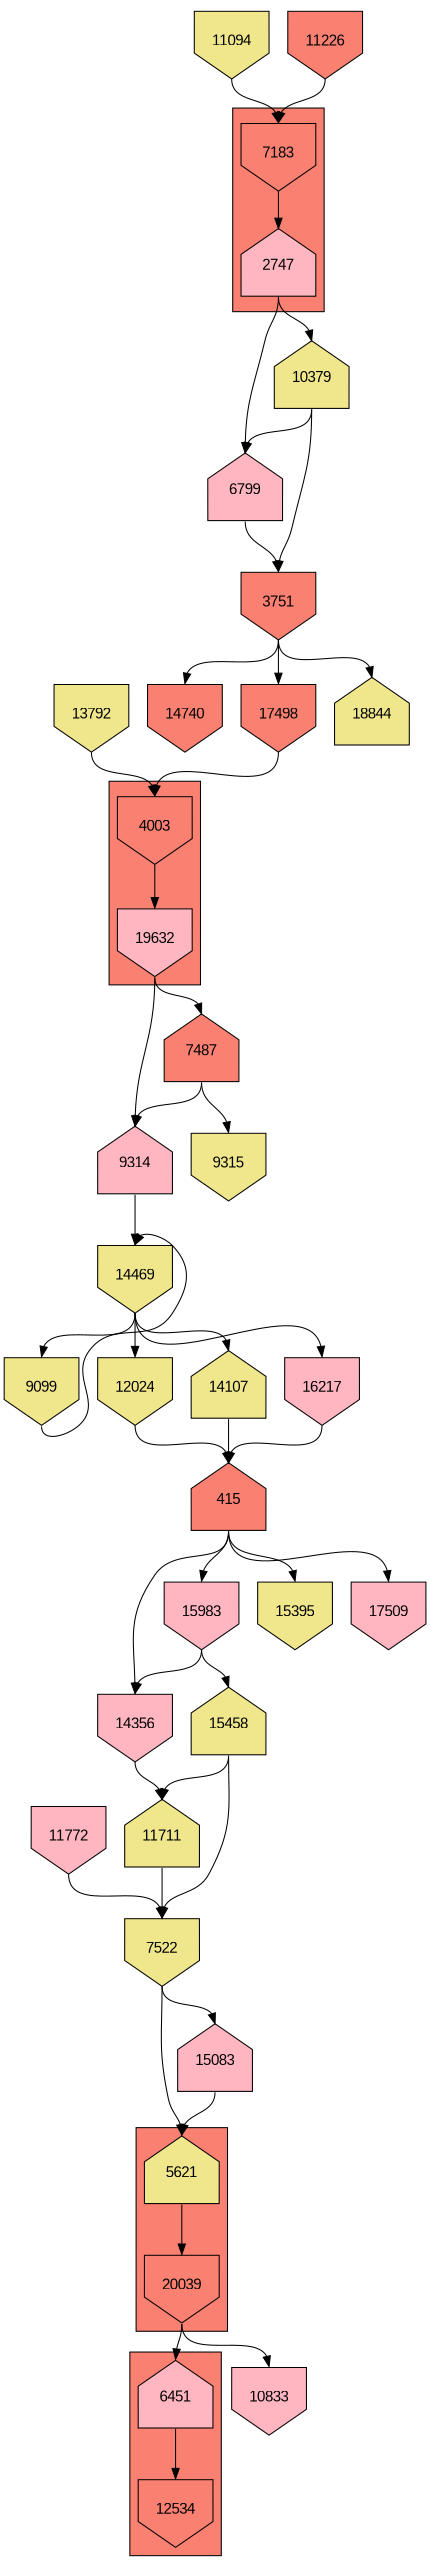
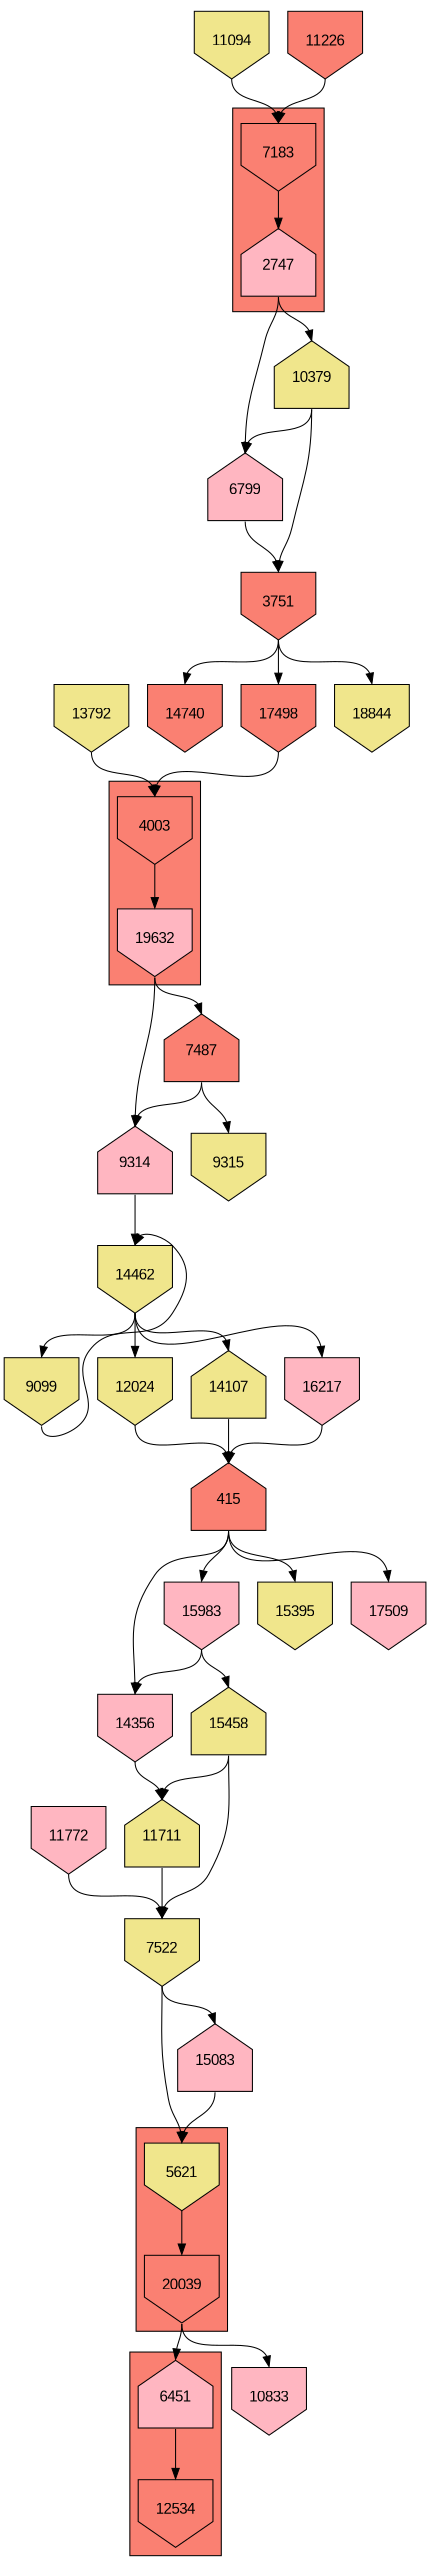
node "18844": shape house -> invhouse
node "14469": label "14469" -> "14462"
node "5621": shape house -> invhouse
